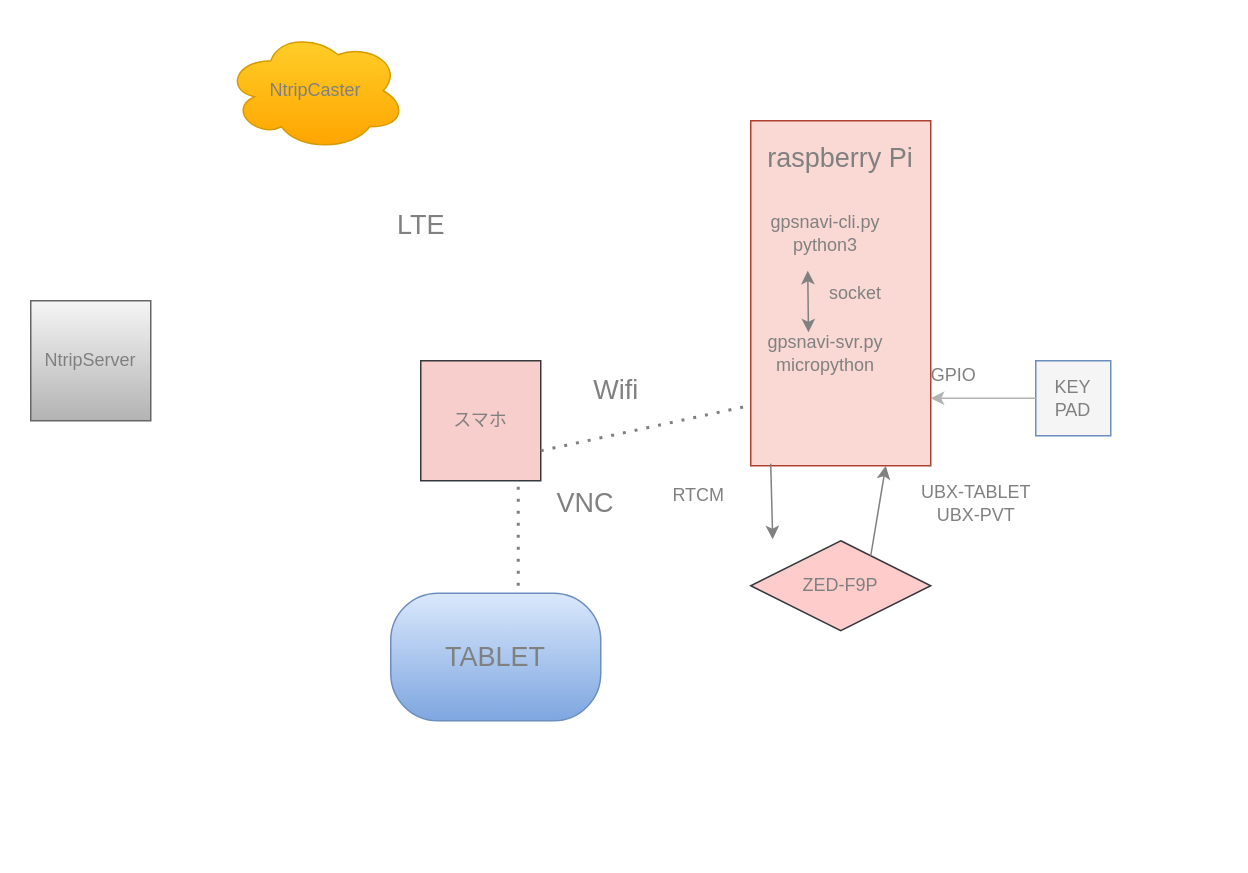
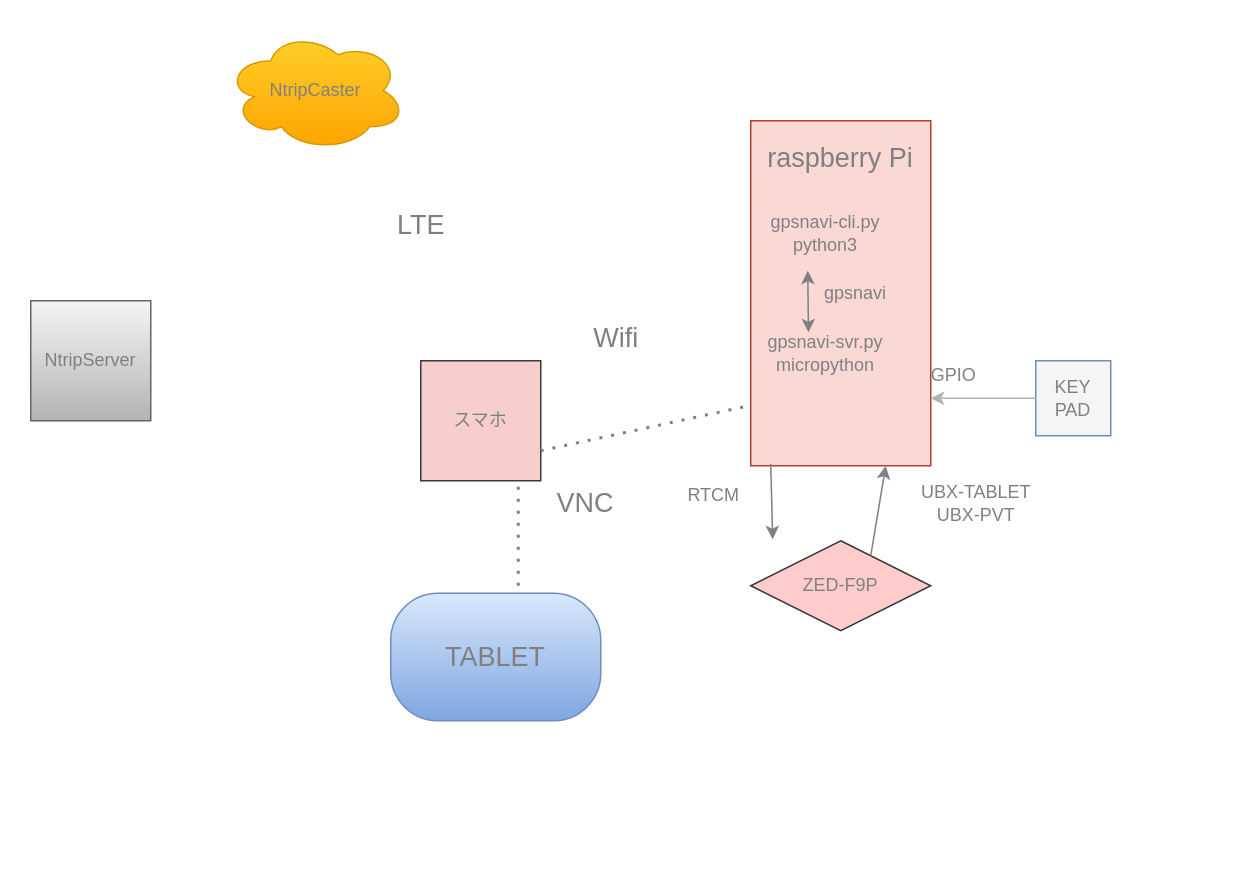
node "socket": label "socket" -> "gpsnavi"
node "Wifi": moved (616, 391) -> (616, 338)
node "RTCM": moved (698, 496) -> (713, 496)
